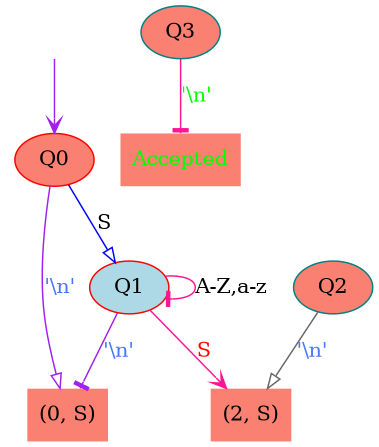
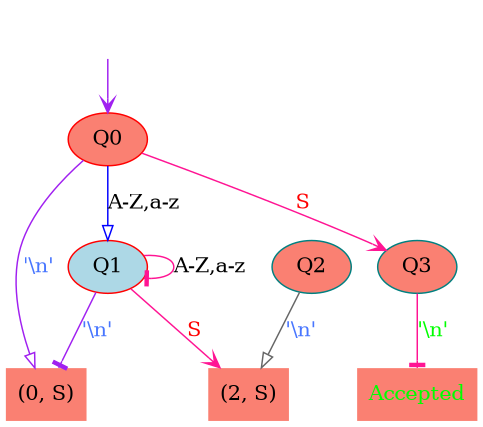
edge "Q0" -> "Q3": added, label "S"
edge "Q0" -> "Q1": label "S" -> "A-Z,a-z"
